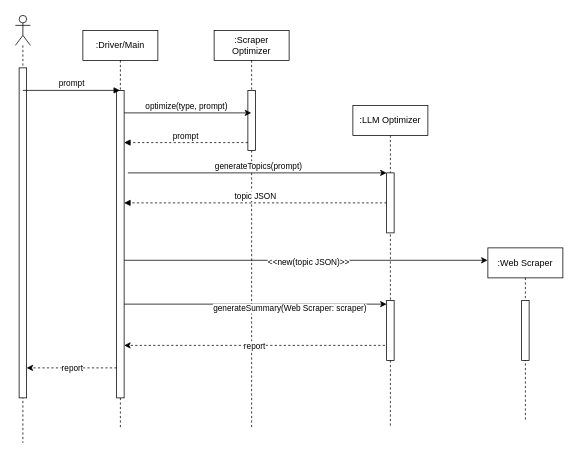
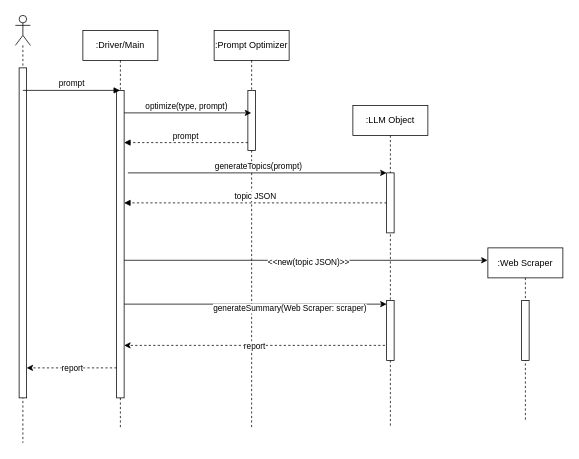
node ":Scraper Optimizer": label ":Scraper Optimizer" -> ":Prompt Optimizer"
node ":LLM Optimizer": label ":LLM Optimizer" -> ":LLM Object"
